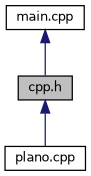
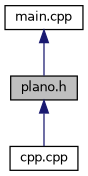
node "cpp.h": label "cpp.h" -> "plano.h"
node "plano.cpp": label "plano.cpp" -> "cpp.cpp"
